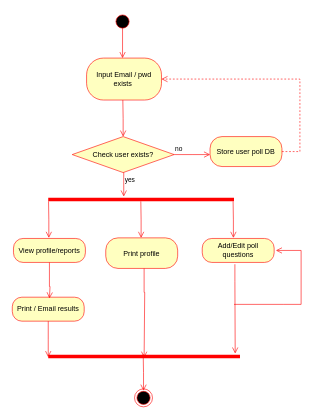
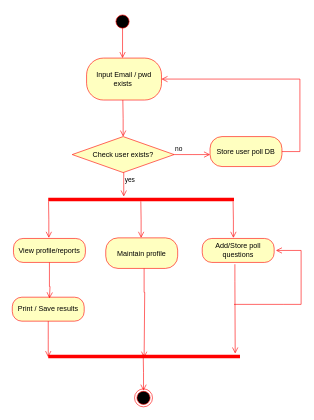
edge "Store user poll DB" -> "Input Email / pwdexists": style dashed -> solid
node "Add/Edit poll questions": label "Add/Edit poll questions" -> "Add/Store poll questions"
node "Print profile": label "Print profile" -> "Maintain profile"
node "Print / Email results": label "Print / Email results" -> "Print / Save results"
